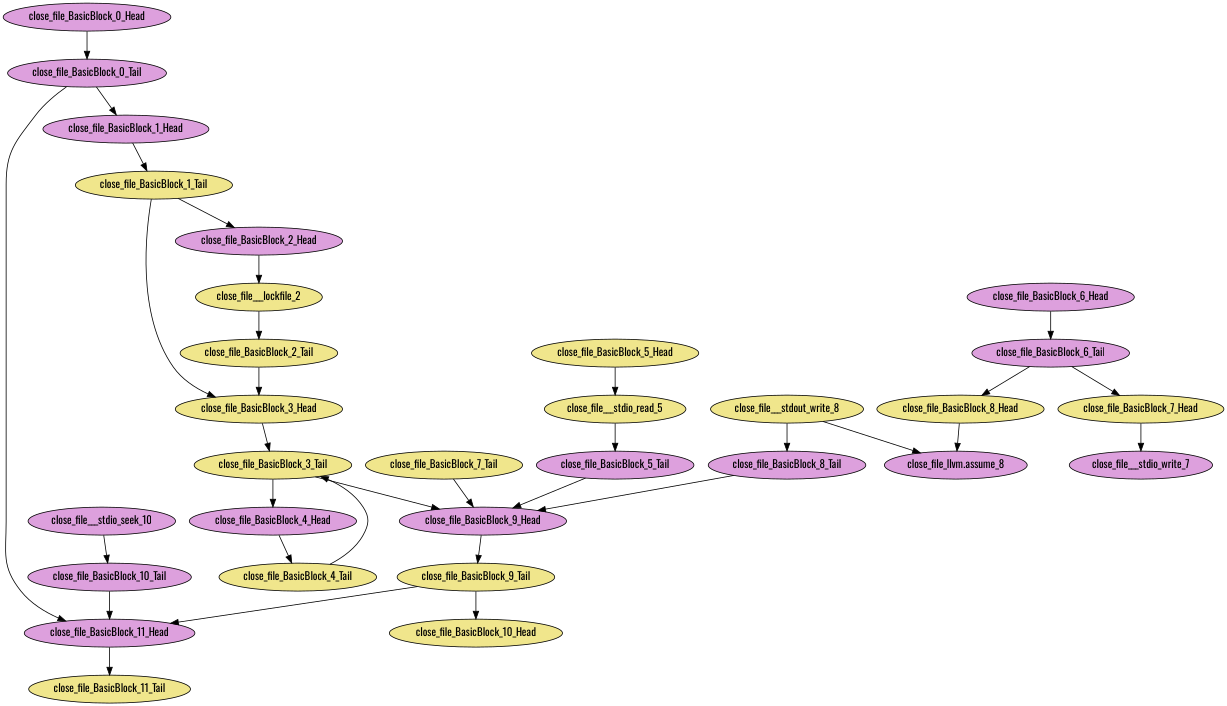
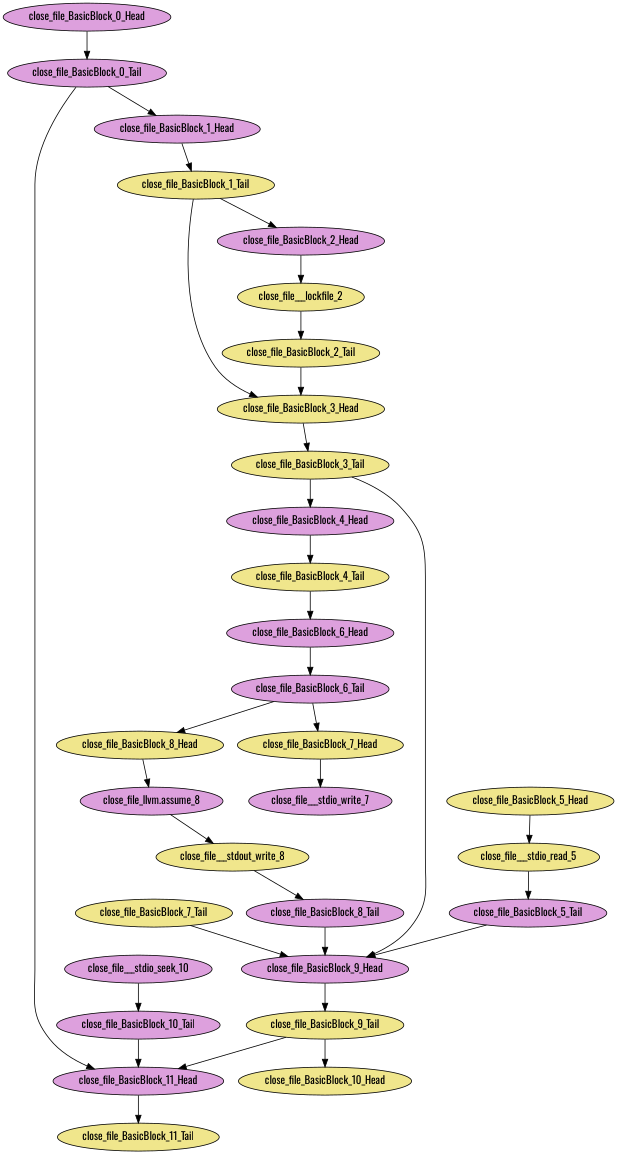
edge "close_file___stdout_write_8" -> "close_file_llvm.assume_8": reversed
edge "close_file_BasicBlock_4_Tail" -> "close_file_BasicBlock_3_Tail": now "close_file_BasicBlock_4_Tail" -> "close_file_BasicBlock_6_Head"
